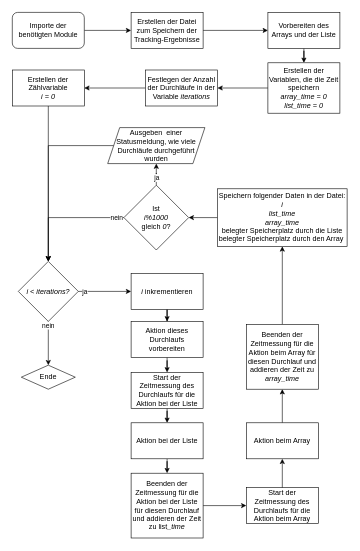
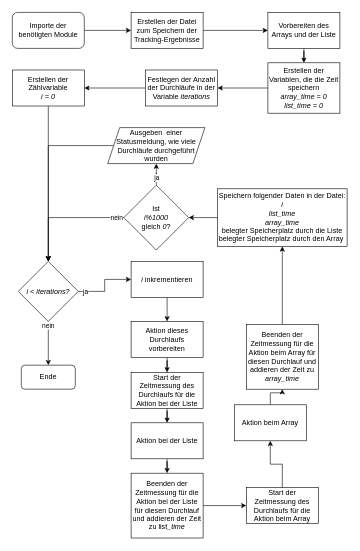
node "i inkrementieren": moved (167, 291) -> (167, 279)
node "Ende": shape diamond -> rounded rectangle
node "Aktion beim Array": moved (282, 441) -> (270, 423)
